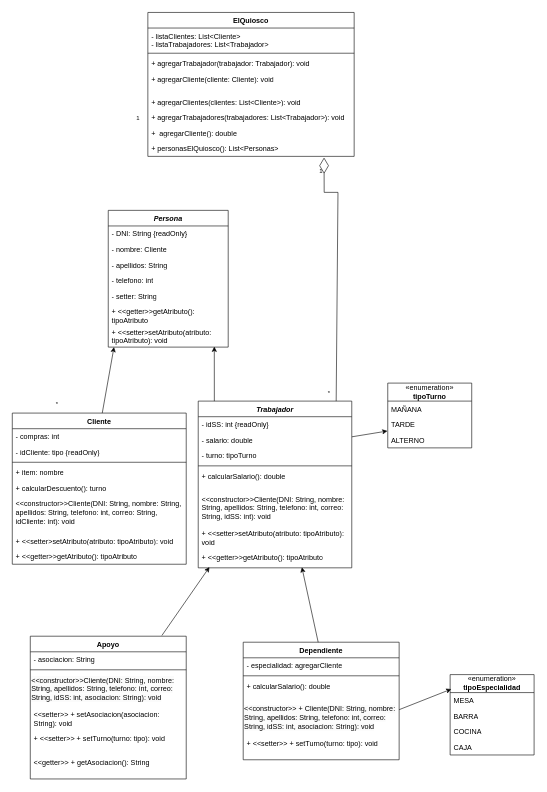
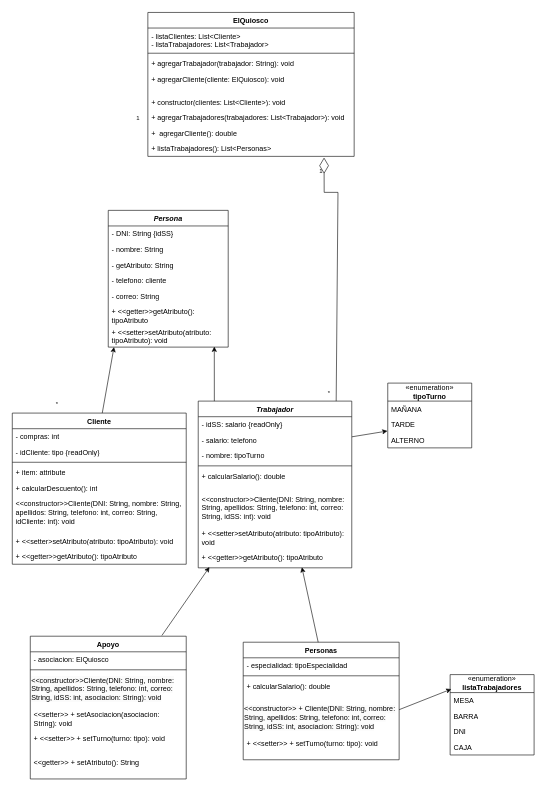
node "+ agregarTrabajador(trabajador: Trabajador): void": label "+ agregarTrabajador(trabajador: Trabajador): void" -> "+ agregarTrabajador(trabajador: String): void"
node "+ agregarCliente(cliente: Cliente): void": label "+ agregarCliente(cliente: Cliente): void" -> "+ agregarCliente(cliente: ElQuiosco): void"
node "+ agregarClientes(clientes: List<Cliente>): void": label "+ agregarClientes(clientes: List<Cliente>): void" -> "+ constructor(clientes: List<Cliente>): void"
node "+ personasElQuiosco(): List<Personas>": label "+ personasElQuiosco(): List<Personas>" -> "+ listaTrabajadores(): List<Personas>"
node "- DNI: String {readOnly}": label "- DNI: String {readOnly}" -> "- DNI: String {idSS}"
node "- nombre: Cliente": label "- nombre: Cliente" -> "- nombre: String"
node "- apellidos: String": label "- apellidos: String" -> "- getAtributo: String"
node "- telefono: int": label "- telefono: int" -> "- telefono: cliente"
node "- setter: String": label "- setter: String" -> "- correo: String"
node "- idSS: int {readOnly}": label "- idSS: int {readOnly}" -> "- idSS: salario {readOnly}"
node "- salario: double": label "- salario: double" -> "- salario: telefono"
node "- turno: tipoTurno": label "- turno: tipoTurno" -> "- nombre: tipoTurno"
node "+ item: nombre": label "+ item: nombre" -> "+ item: attribute"
node "+ calcularDescuento(): turno": label "+ calcularDescuento(): turno" -> "+ calcularDescuento(): int"
node "Dependiente": label "Dependiente" -> "Personas"
node "- asociacion: String": label "- asociacion: String" -> "- asociacion: ElQuiosco"
node "- especialidad: agregarCliente": label "- especialidad: agregarCliente" -> "- especialidad: tipoEspecialidad"
node "«enumeration»tipoEspecialidad": label "«enumeration»tipoEspecialidad" -> "«enumeration»listaTrabajadores"
node "COCINA": label "COCINA" -> "DNI"
node "<<getter>> + getAsociacion(): String": label "<<getter>> + getAsociacion(): String" -> "<<getter>> + setAtributo(): String"
